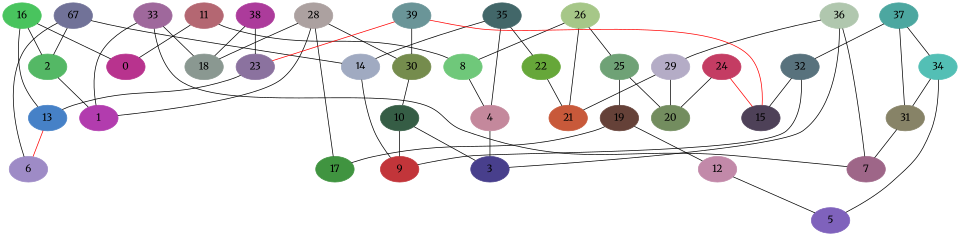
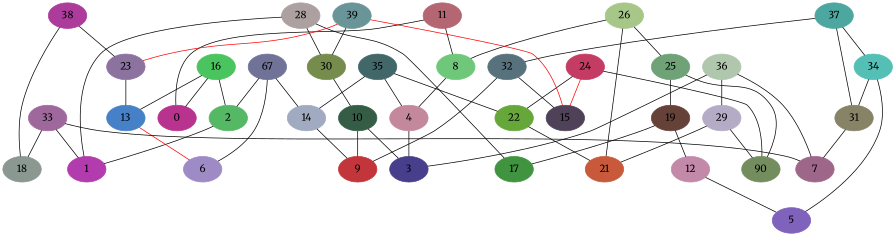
edge "28" -- "18": removed
edge "24" -- "22": added
node "20": label "20" -> "90"
